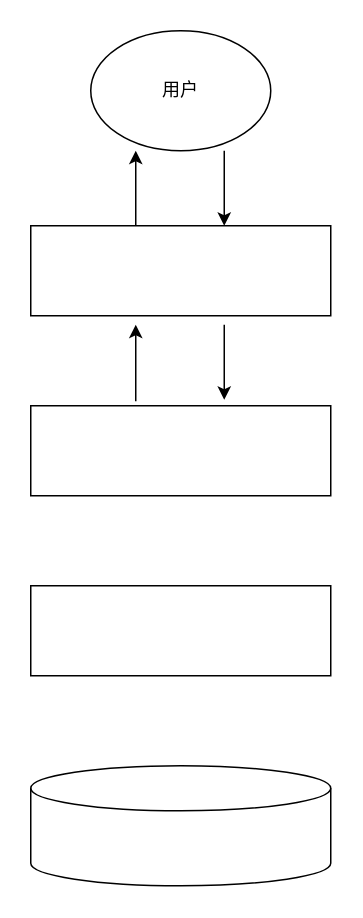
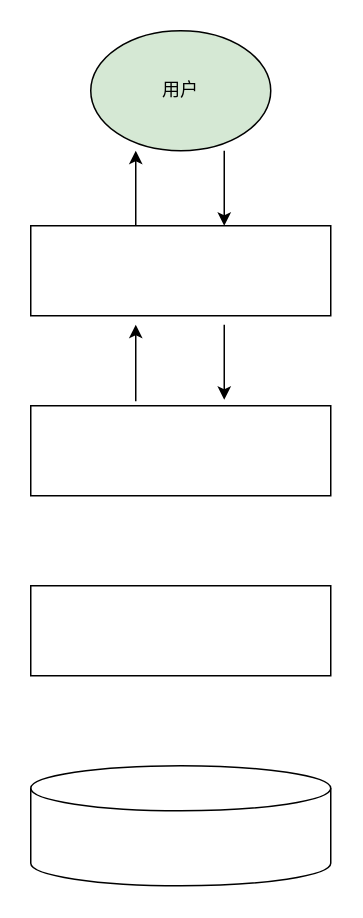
node "用户": fillcolor #ffffff -> #d5e8d4
